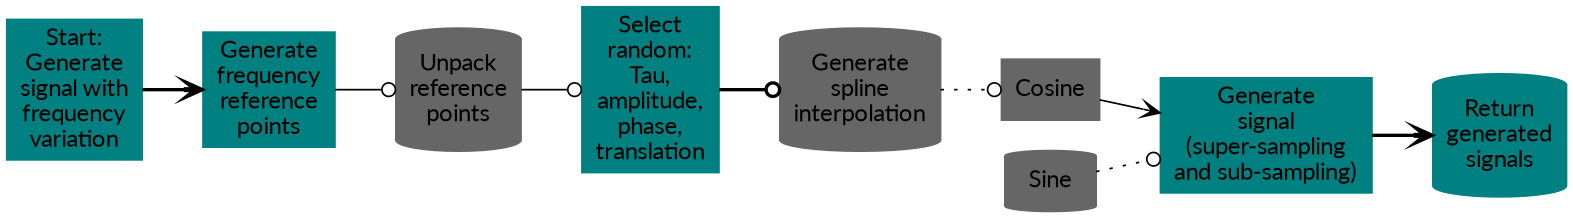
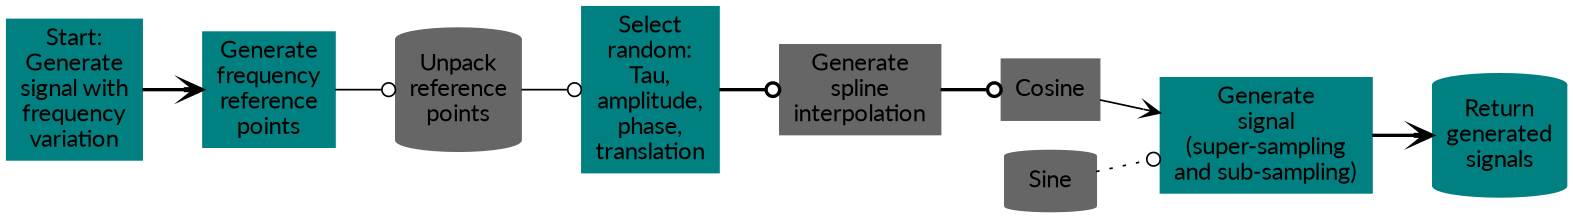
node "Generate spline interpolation": shape cylinder -> box
edge "Generate spline interpolation" -> "Cosine": style dotted -> bold
